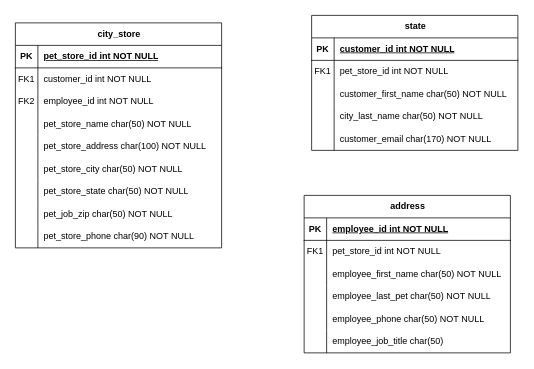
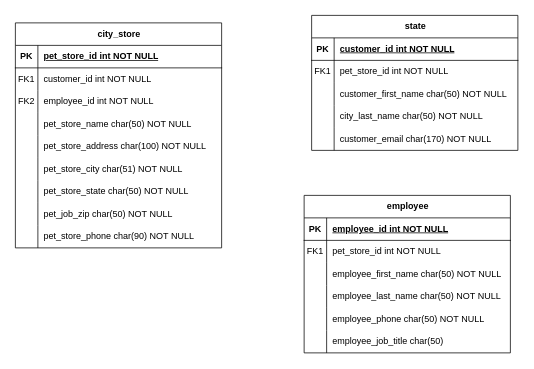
node "pet_store_city char(50) NOT NULL": label "pet_store_city char(50) NOT NULL" -> "pet_store_city char(51) NOT NULL"
node "address": label "address" -> "employee"
node "employee_last_pet char(50) NOT NULL": label "employee_last_pet char(50) NOT NULL" -> "employee_last_name char(50) NOT NULL"
